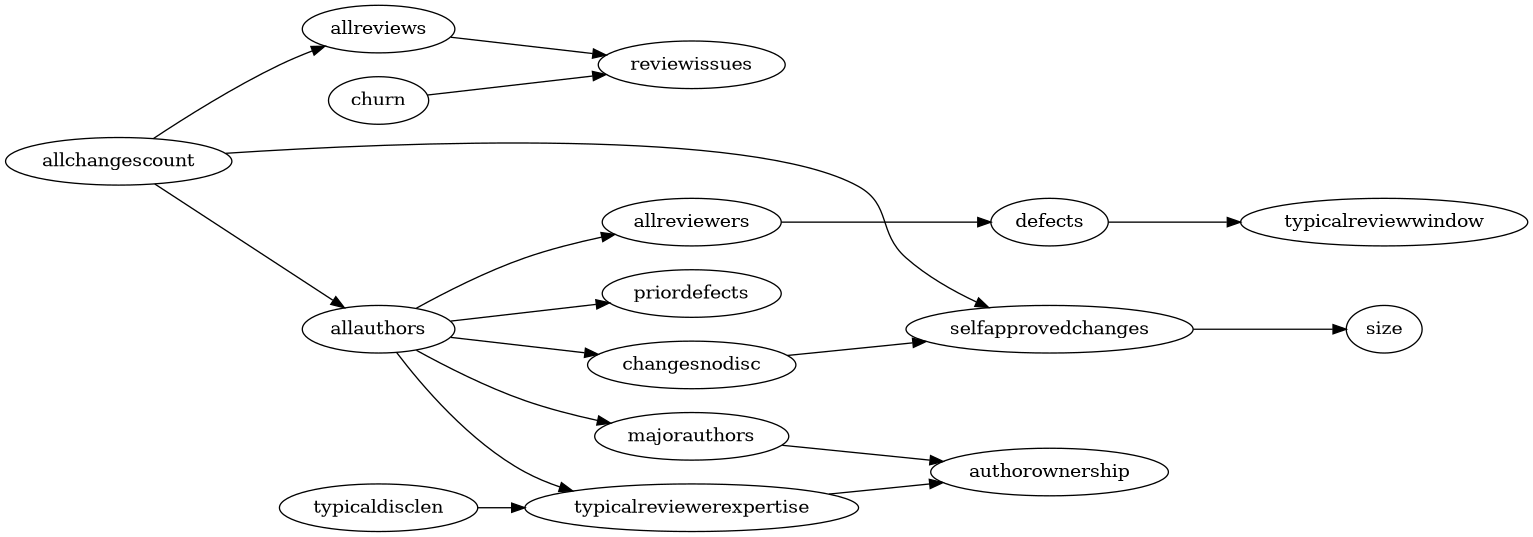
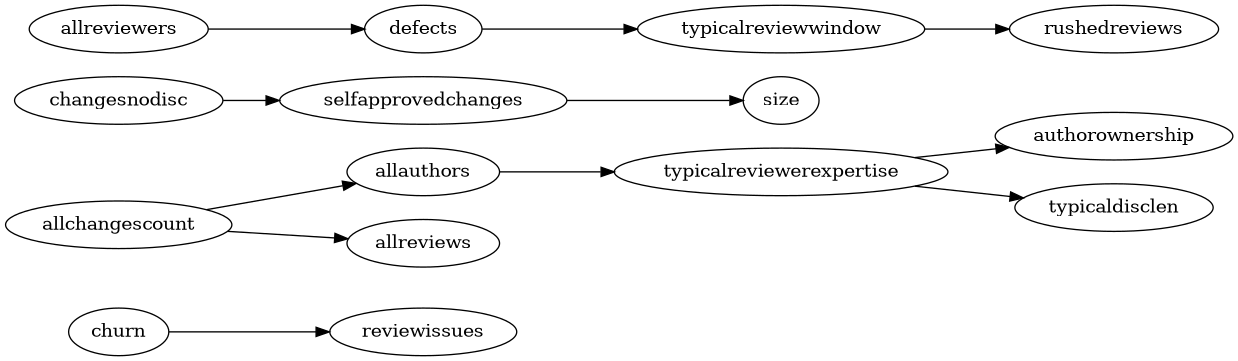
node "rushedreviews": added
edge "allreviews" -> "reviewissues": removed
edge "allchangescount" -> "selfapprovedchanges": removed
edge "allauthors" -> "allreviewers": removed
node "priordefects": removed
edge "allauthors" -> "changesnodisc": removed
node "majorauthors": removed
edge "typicaldisclen" -> "typicalreviewerexpertise": reversed
